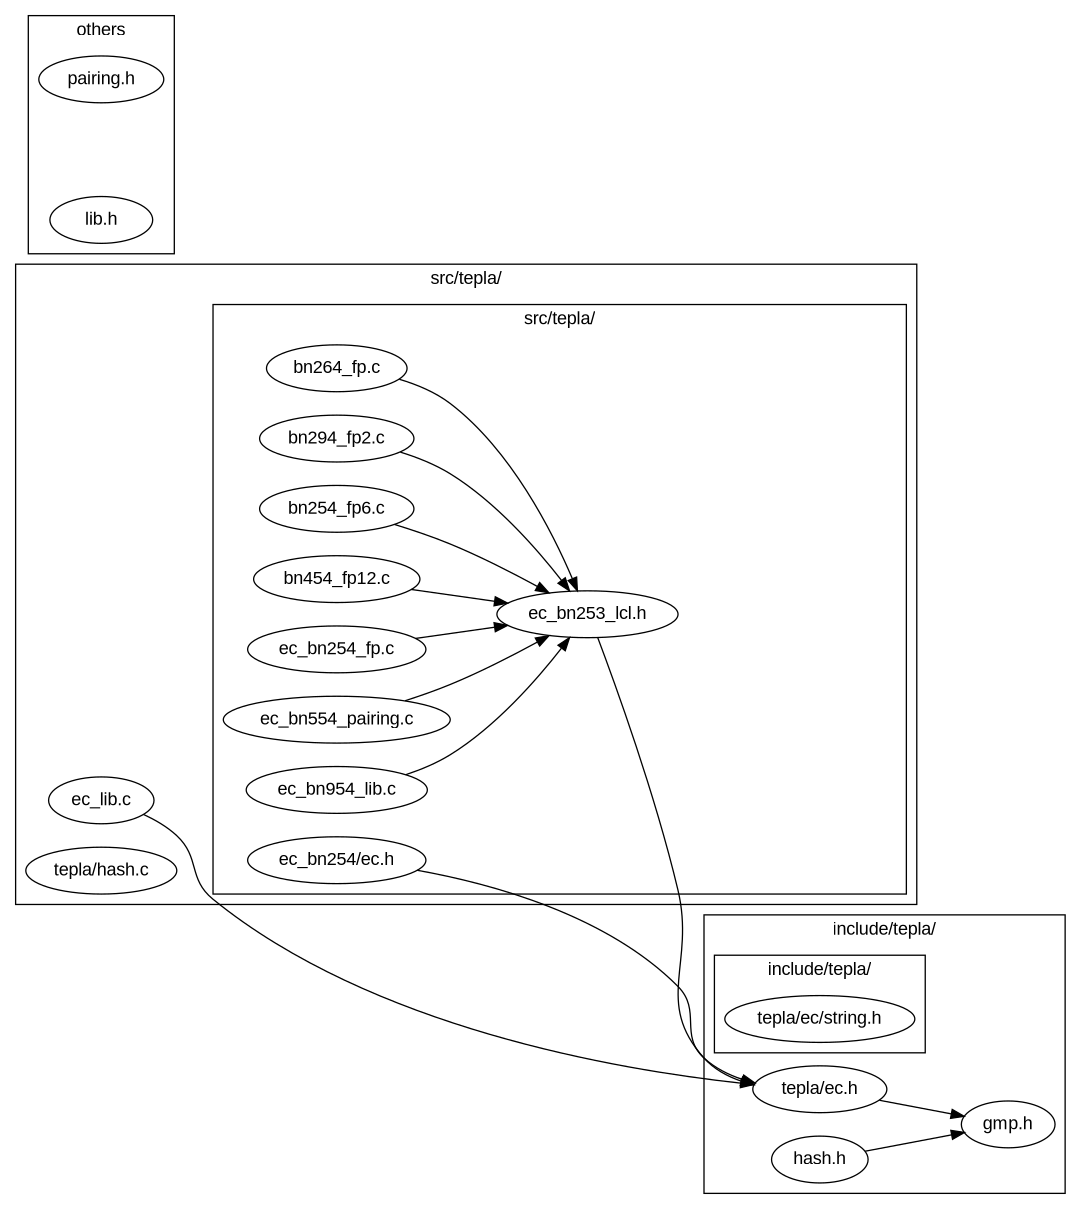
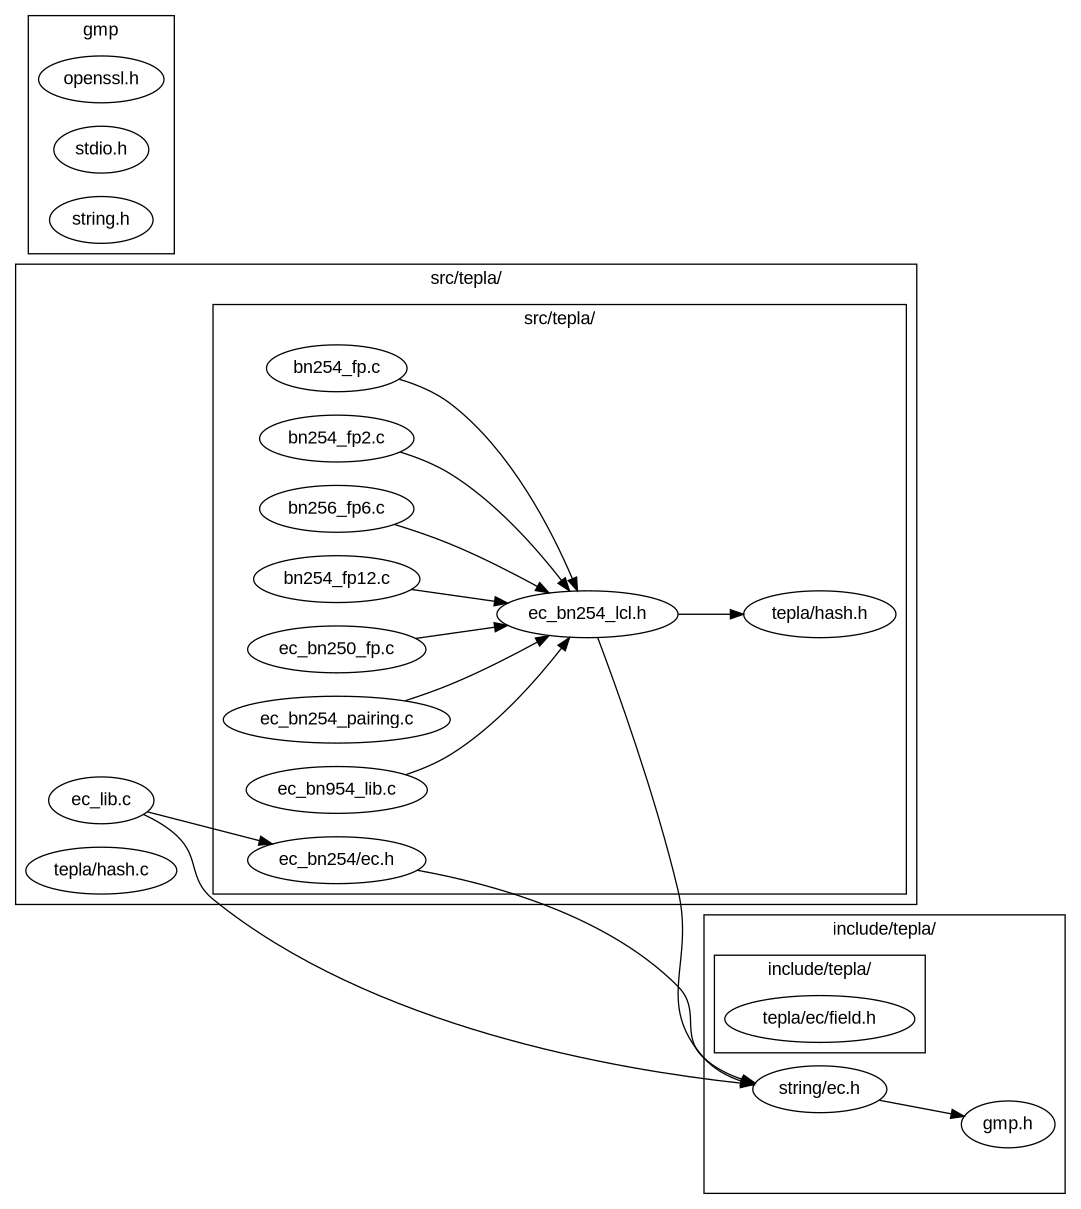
cluster "others": label "others" -> "gmp"
node "pairing.h": label "pairing.h" -> "openssl.h"
node "stdio.h": added
node "lib.h": label "lib.h" -> "string.h"
node "bn264_fp.c": label "bn264_fp.c" -> "bn254_fp.c"
node "bn294_fp2.c": label "bn294_fp2.c" -> "bn254_fp2.c"
node "bn254_fp6.c": label "bn254_fp6.c" -> "bn256_fp6.c"
node "bn454_fp12.c": label "bn454_fp12.c" -> "bn254_fp12.c"
node "ec_bn253_lcl.h": label "ec_bn253_lcl.h" -> "ec_bn254_lcl.h"
node "tepla/hash.h": added
node "ec_bn254_fp.c": label "ec_bn254_fp.c" -> "ec_bn250_fp.c"
node "ec_bn554_pairing.c": label "ec_bn554_pairing.c" -> "ec_bn254_pairing.c"
edge "ec_lib.c" -> "ec_bn254/ec.h": added
node "tepla/ec/string.h": label "tepla/ec/string.h" -> "tepla/ec/field.h"
node "tepla/ec.h": label "tepla/ec.h" -> "string/ec.h"
node "hash.h": removed
